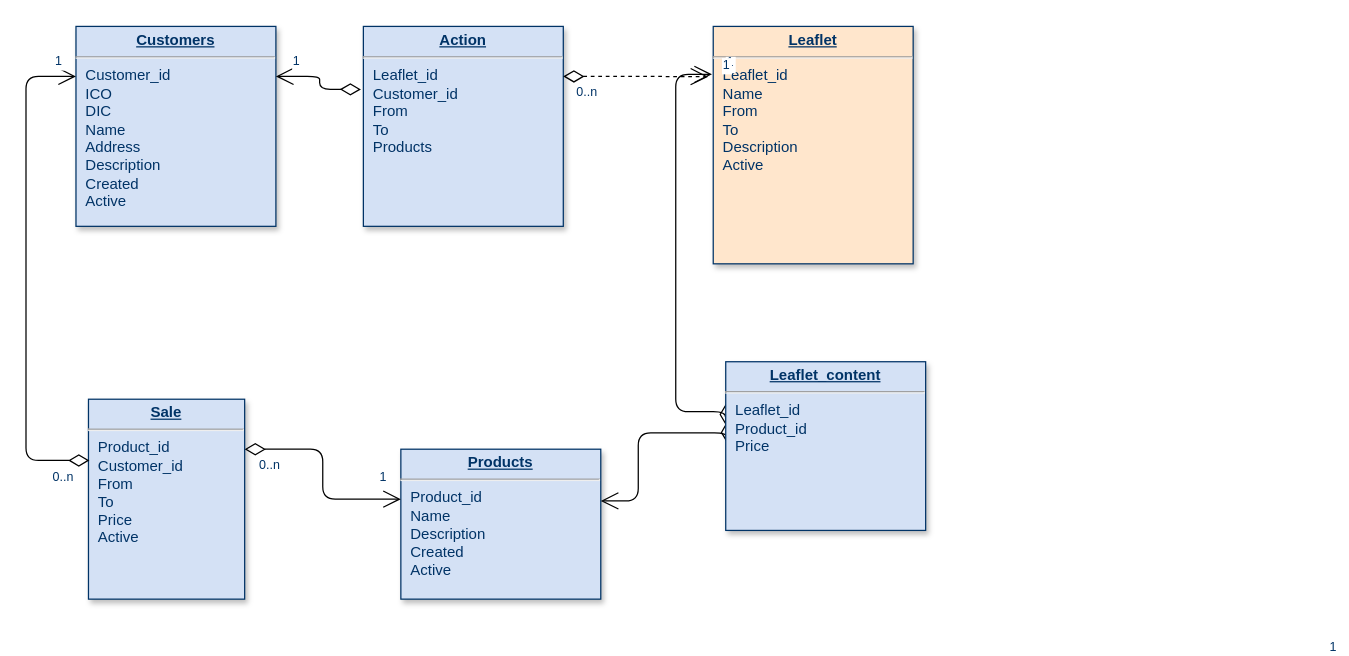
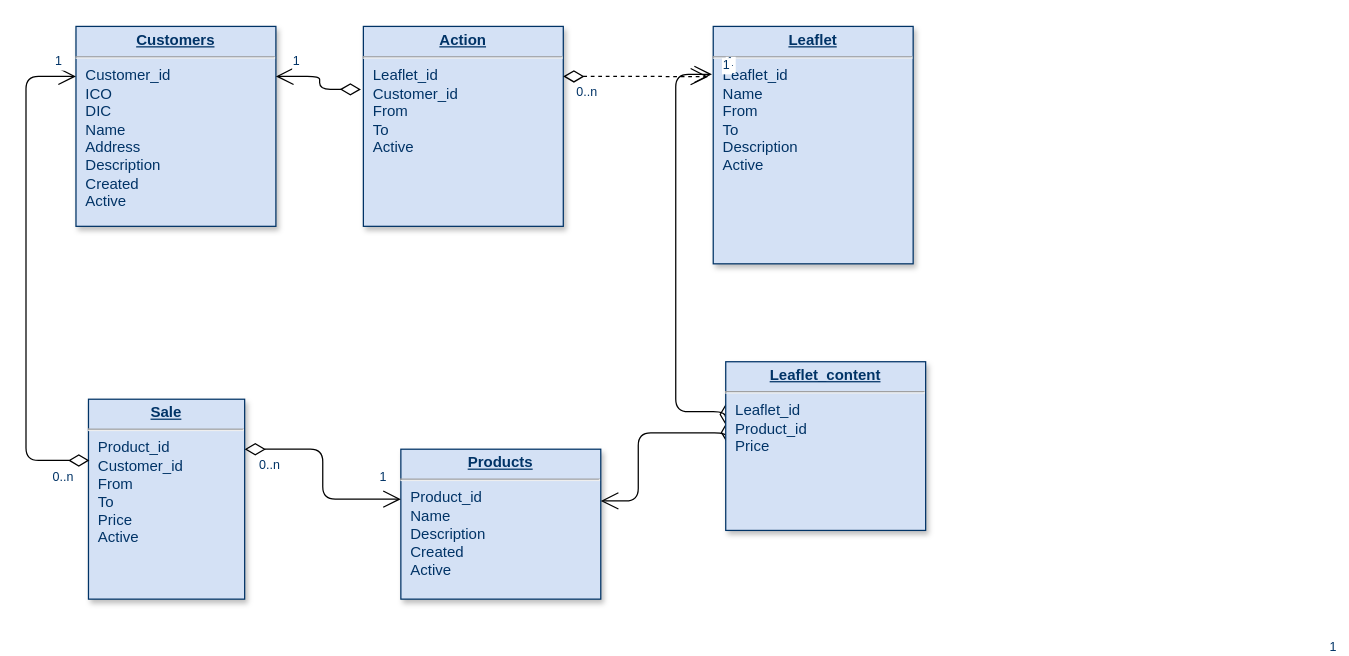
node "Action Leaflet_id Customer_id From To Products": label "Action Leaflet_id Customer_id From To Products" -> "Action Leaflet_id Customer_id From To Active"
node "Leaflet Leaflet_id Name From To Description Active": fillcolor #ffe6cc -> #d4e1f5
